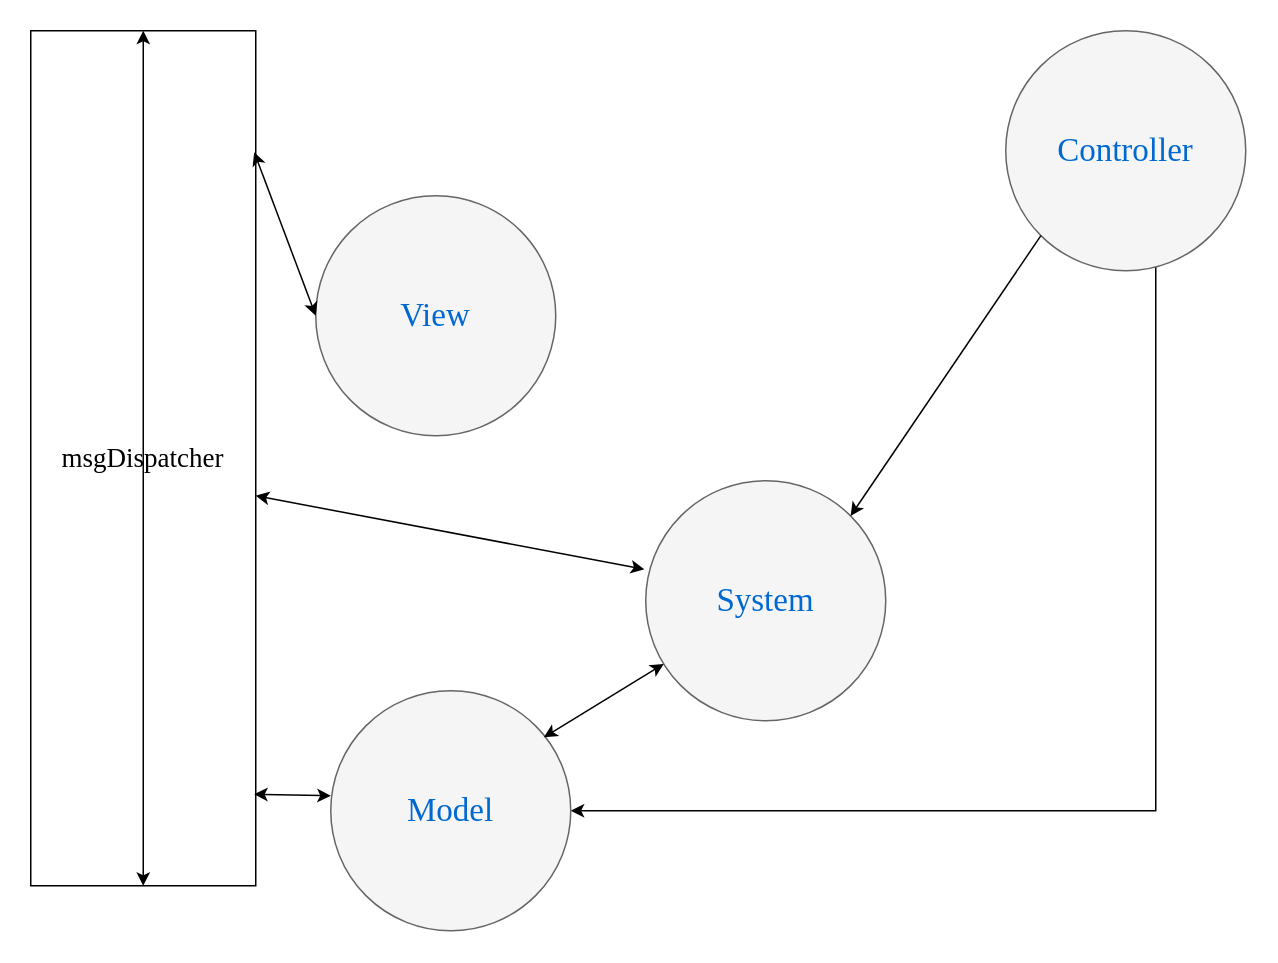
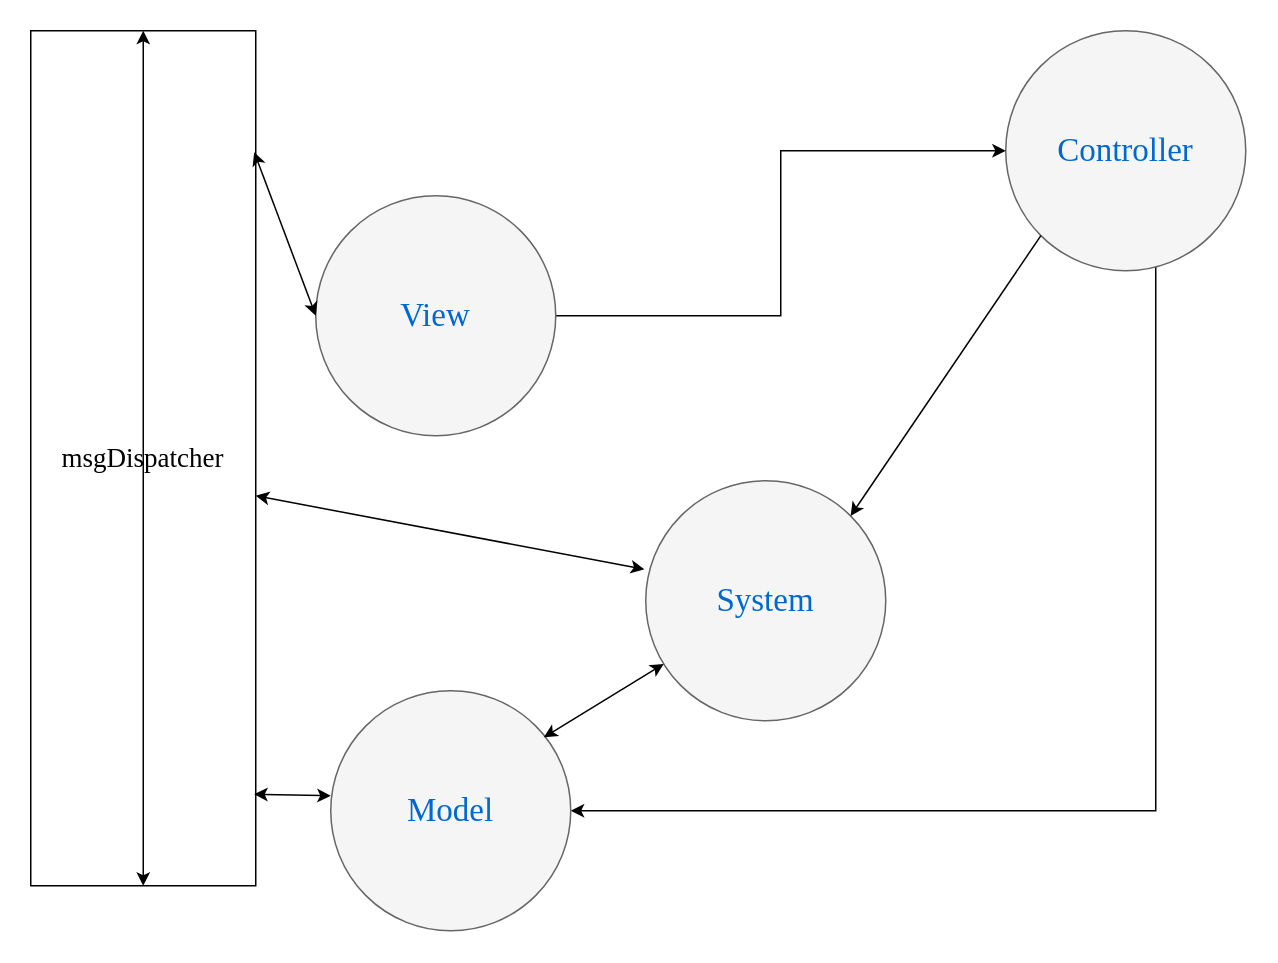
edge "View" -> "Controller": added
